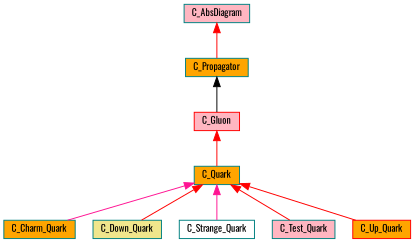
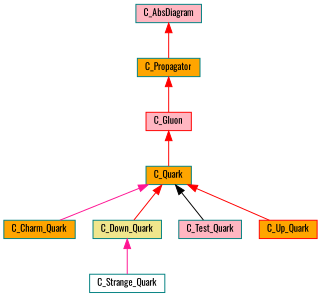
edge "C_Gluon" -> "C_Propagator": color black -> red
edge "C_Test_Quark" -> "C_Quark": color red -> black
edge "C_Strange_Quark" -> "C_Quark": now "C_Strange_Quark" -> "C_Down_Quark"
